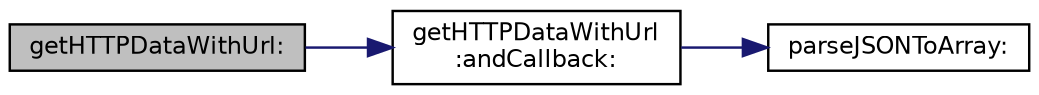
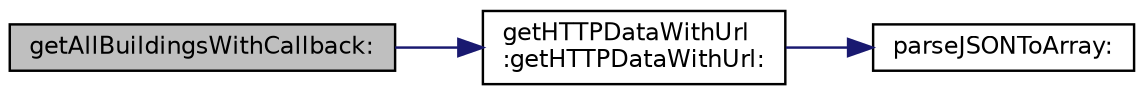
node "getHTTPDataWithUrl:": label "getHTTPDataWithUrl:" -> "getAllBuildingsWithCallback:"
node "getHTTPDataWithUrl :andCallback:": label "getHTTPDataWithUrl :andCallback:" -> "getHTTPDataWithUrl :getHTTPDataWithUrl:"
